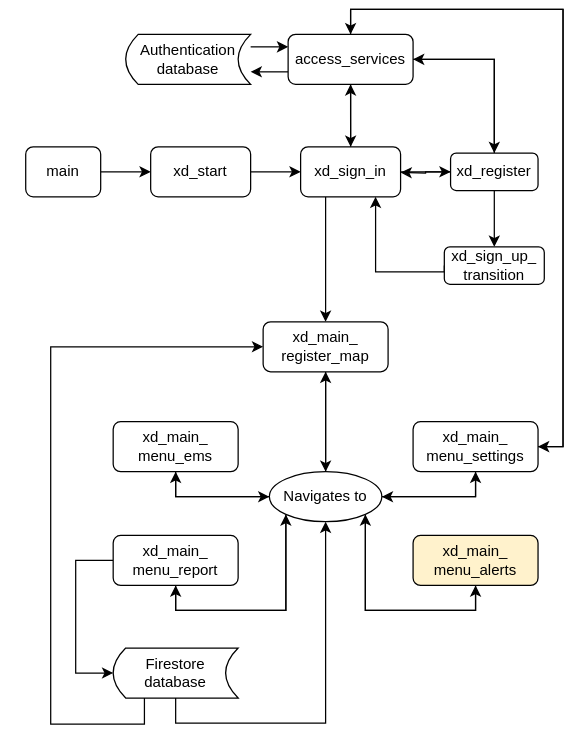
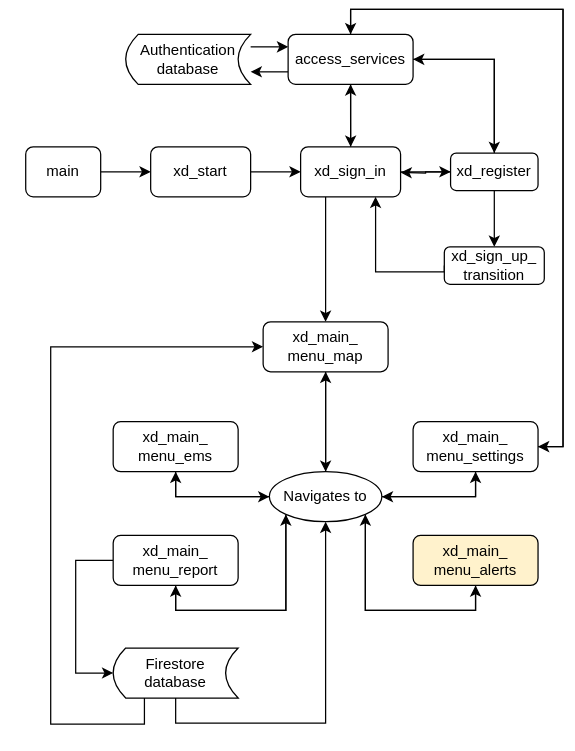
node "xd_main_ register_map": label "xd_main_ register_map" -> "xd_main_ menu_map"
